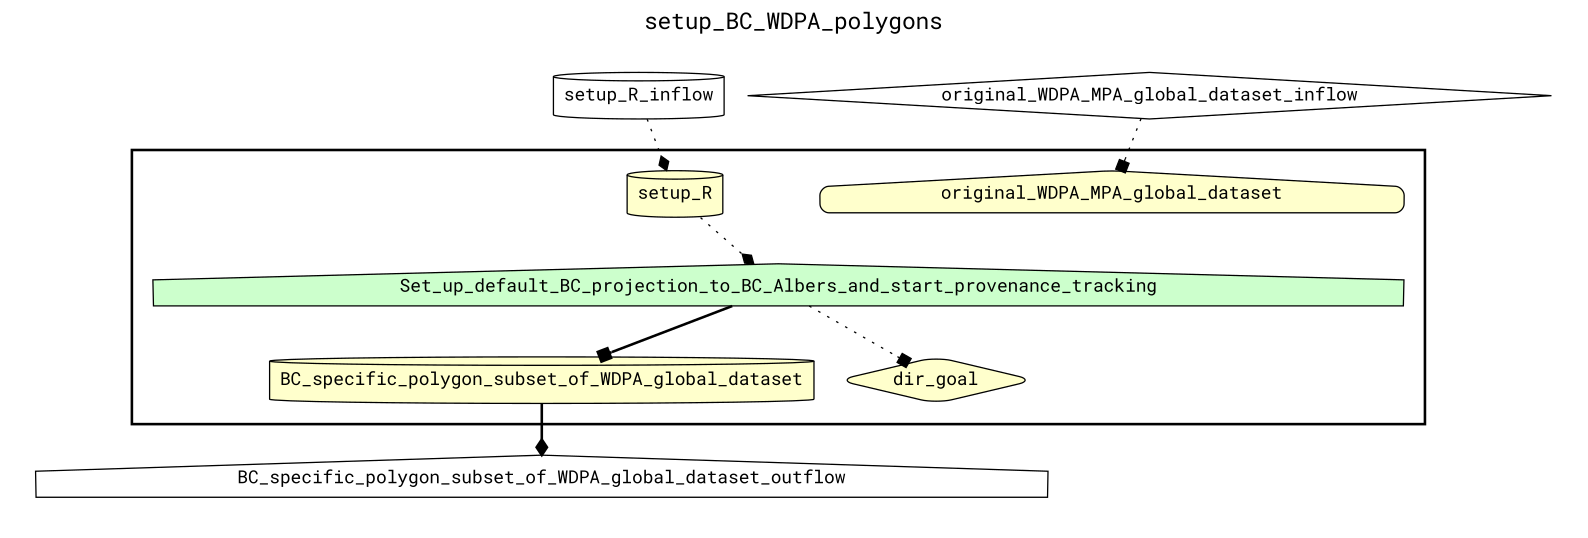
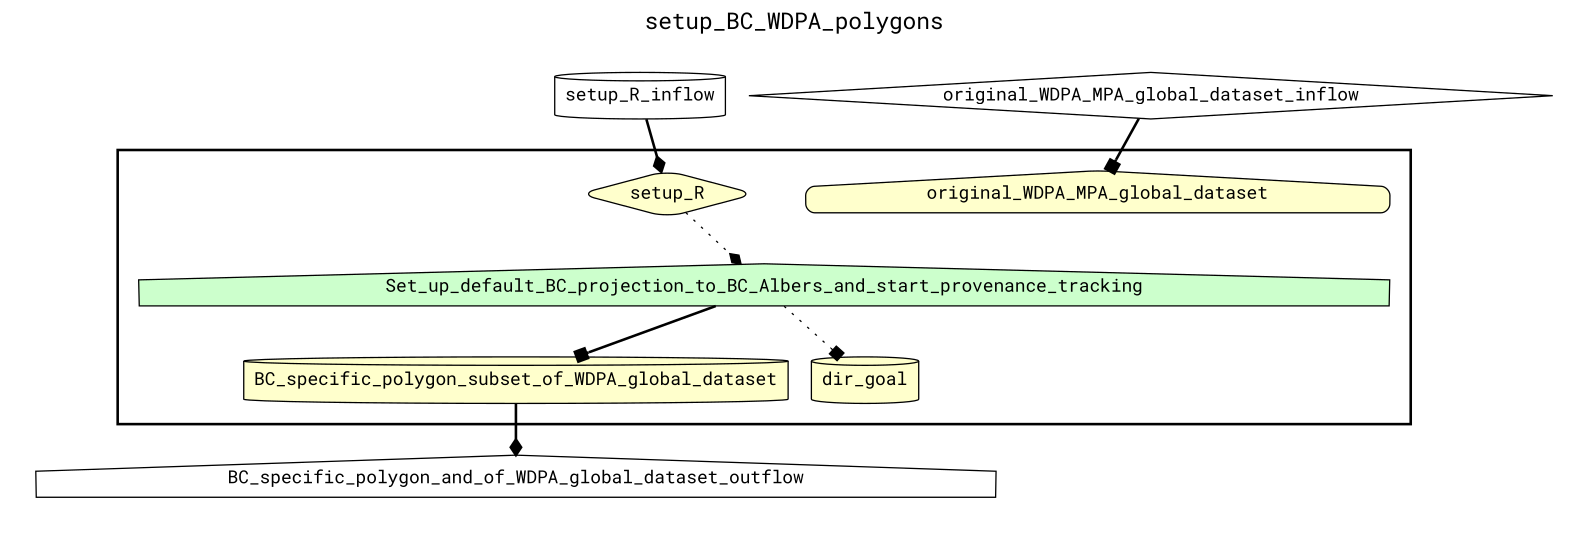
edge "setup_R_inflow" -> "setup_R": style dotted -> bold
edge "original_WDPA_MPA_global_dataset_inflow" -> "original_WDPA_MPA_global_dataset": style dotted -> bold
node "setup_R": shape cylinder -> diamond
node "dir_goal": shape diamond -> cylinder
node "BC_specific_polygon_subset_of_WDPA_global_dataset_outflow": label "BC_specific_polygon_subset_of_WDPA_global_dataset_outflow" -> "BC_specific_polygon_and_of_WDPA_global_dataset_outflow"
